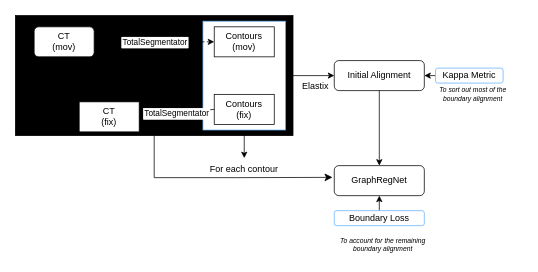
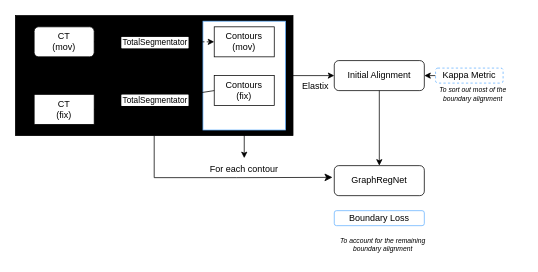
node "Kappa Metric": style solid -> dashed
node "Contours (fix)": moved (244, 109) -> (244, 90)
node "CT (fix)": moved (109, 117) -> (64, 109)
edge "Boundary Loss" -> "GraphRegNet": removed
